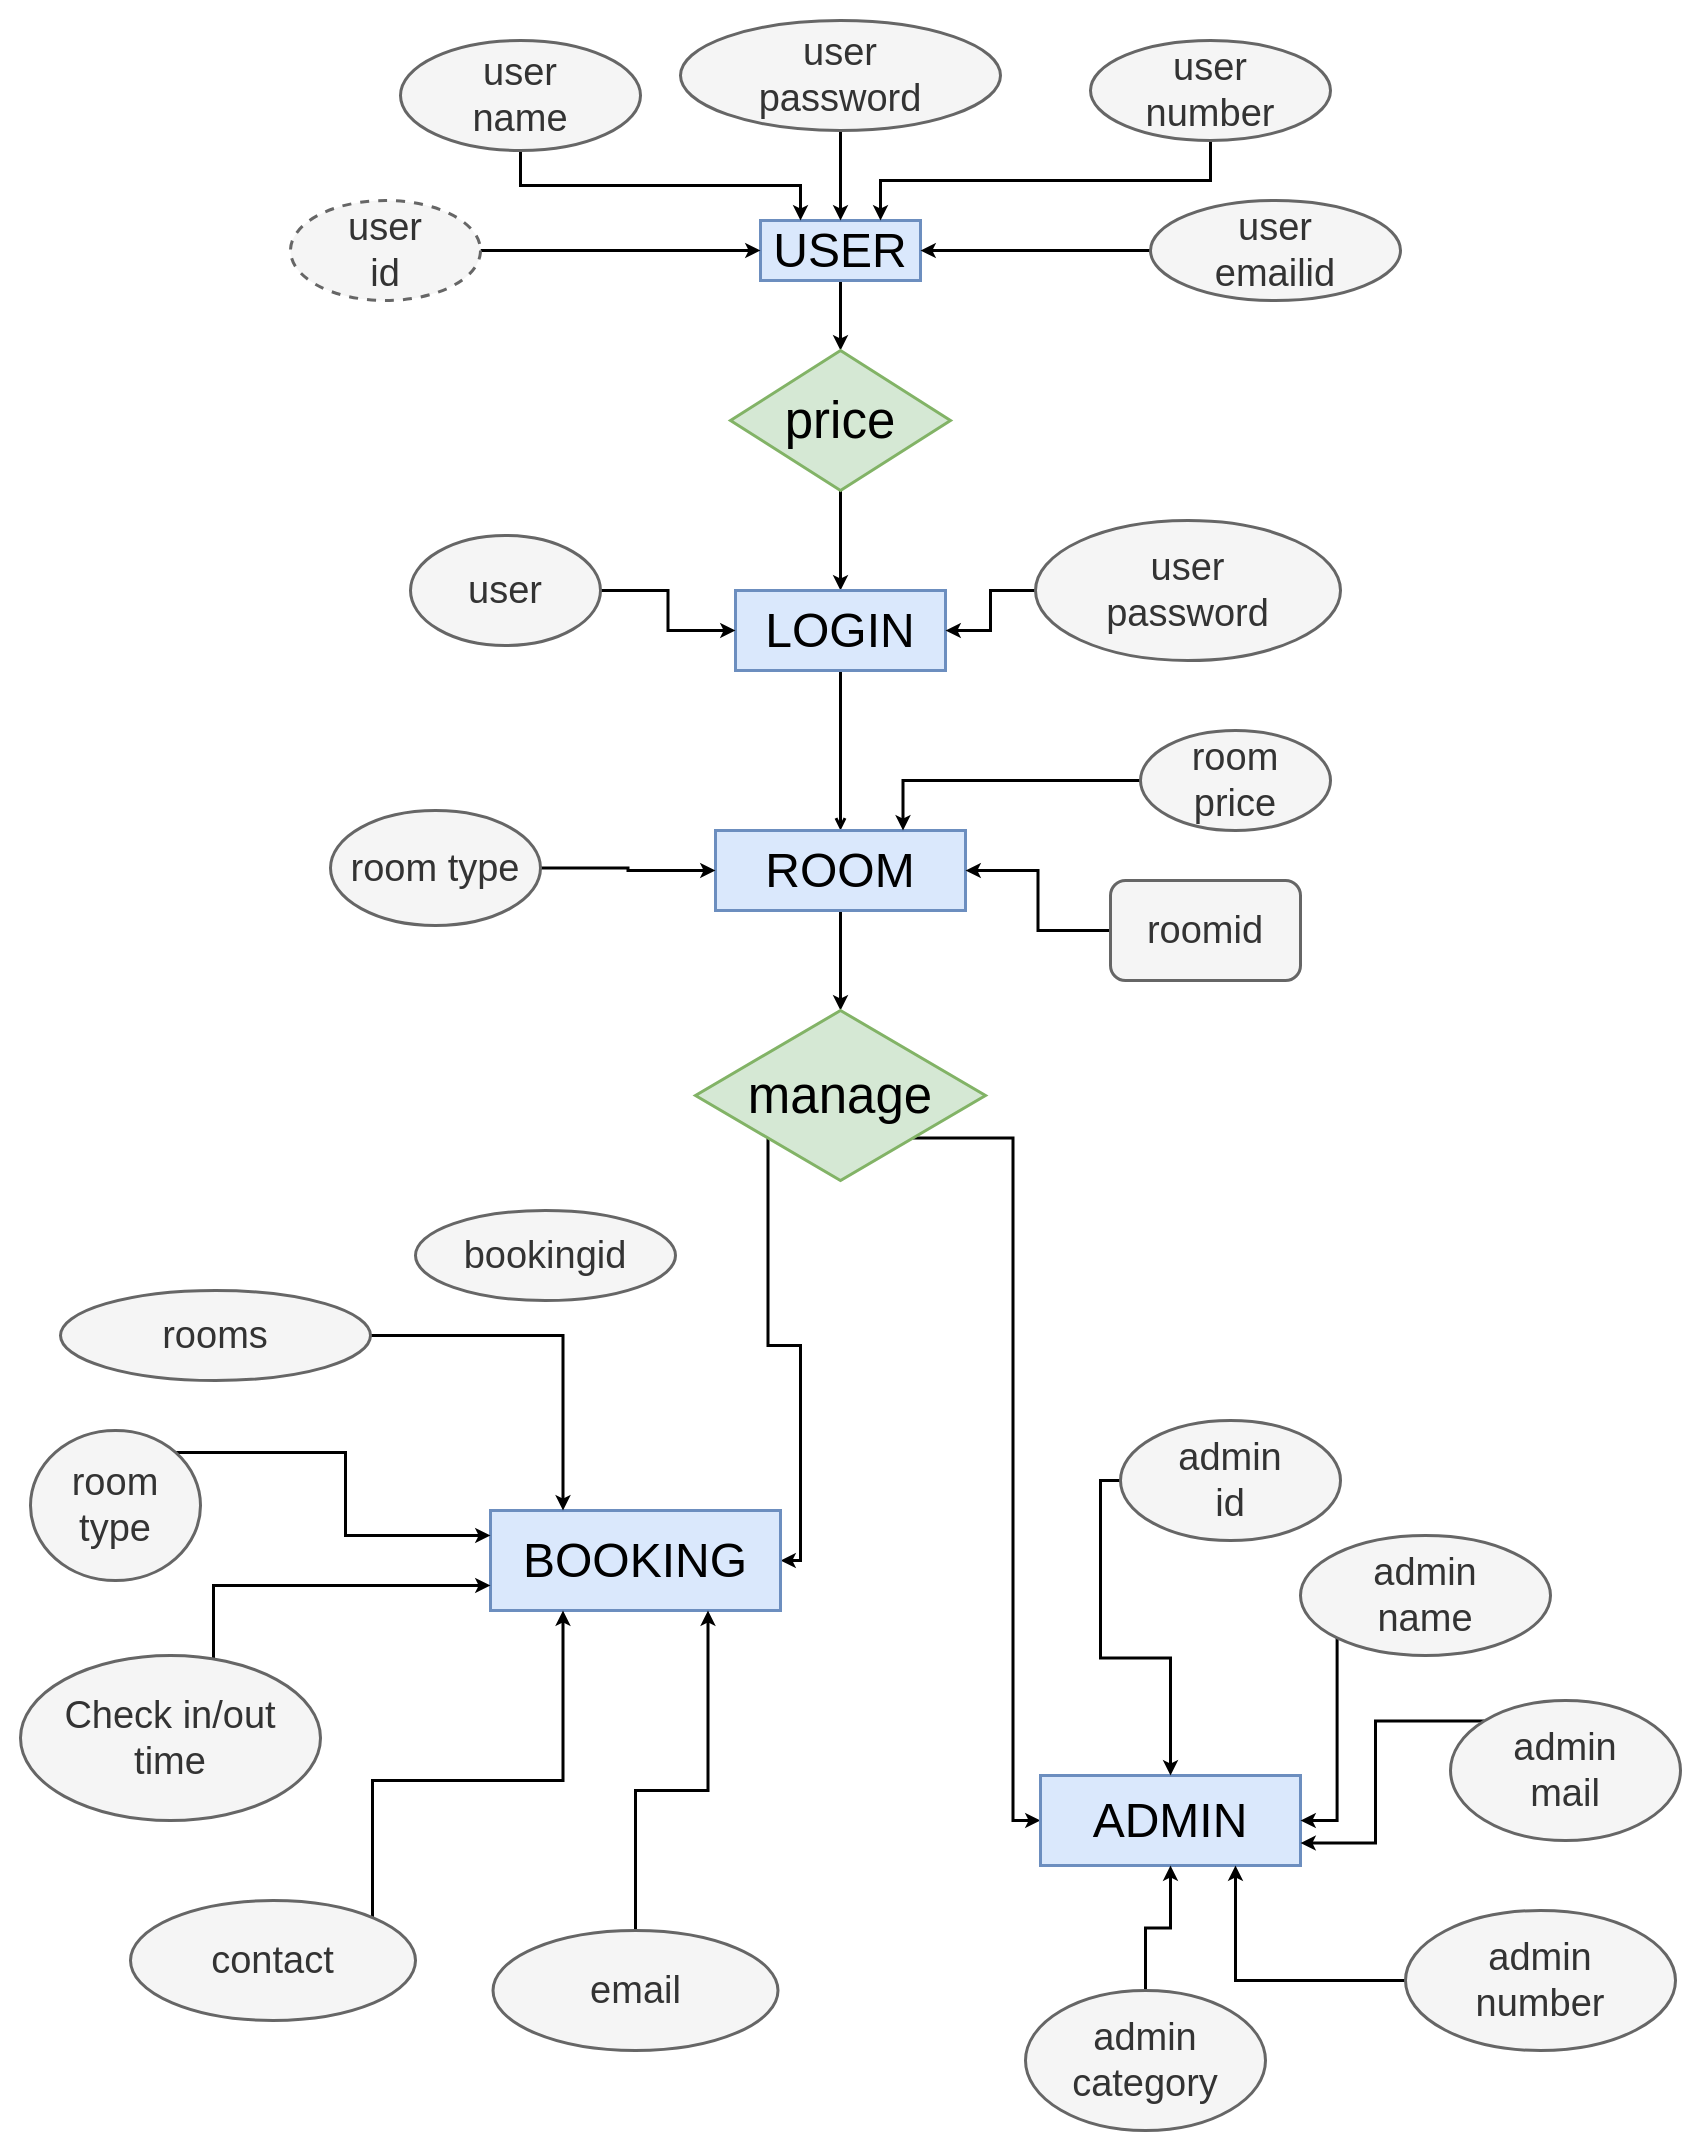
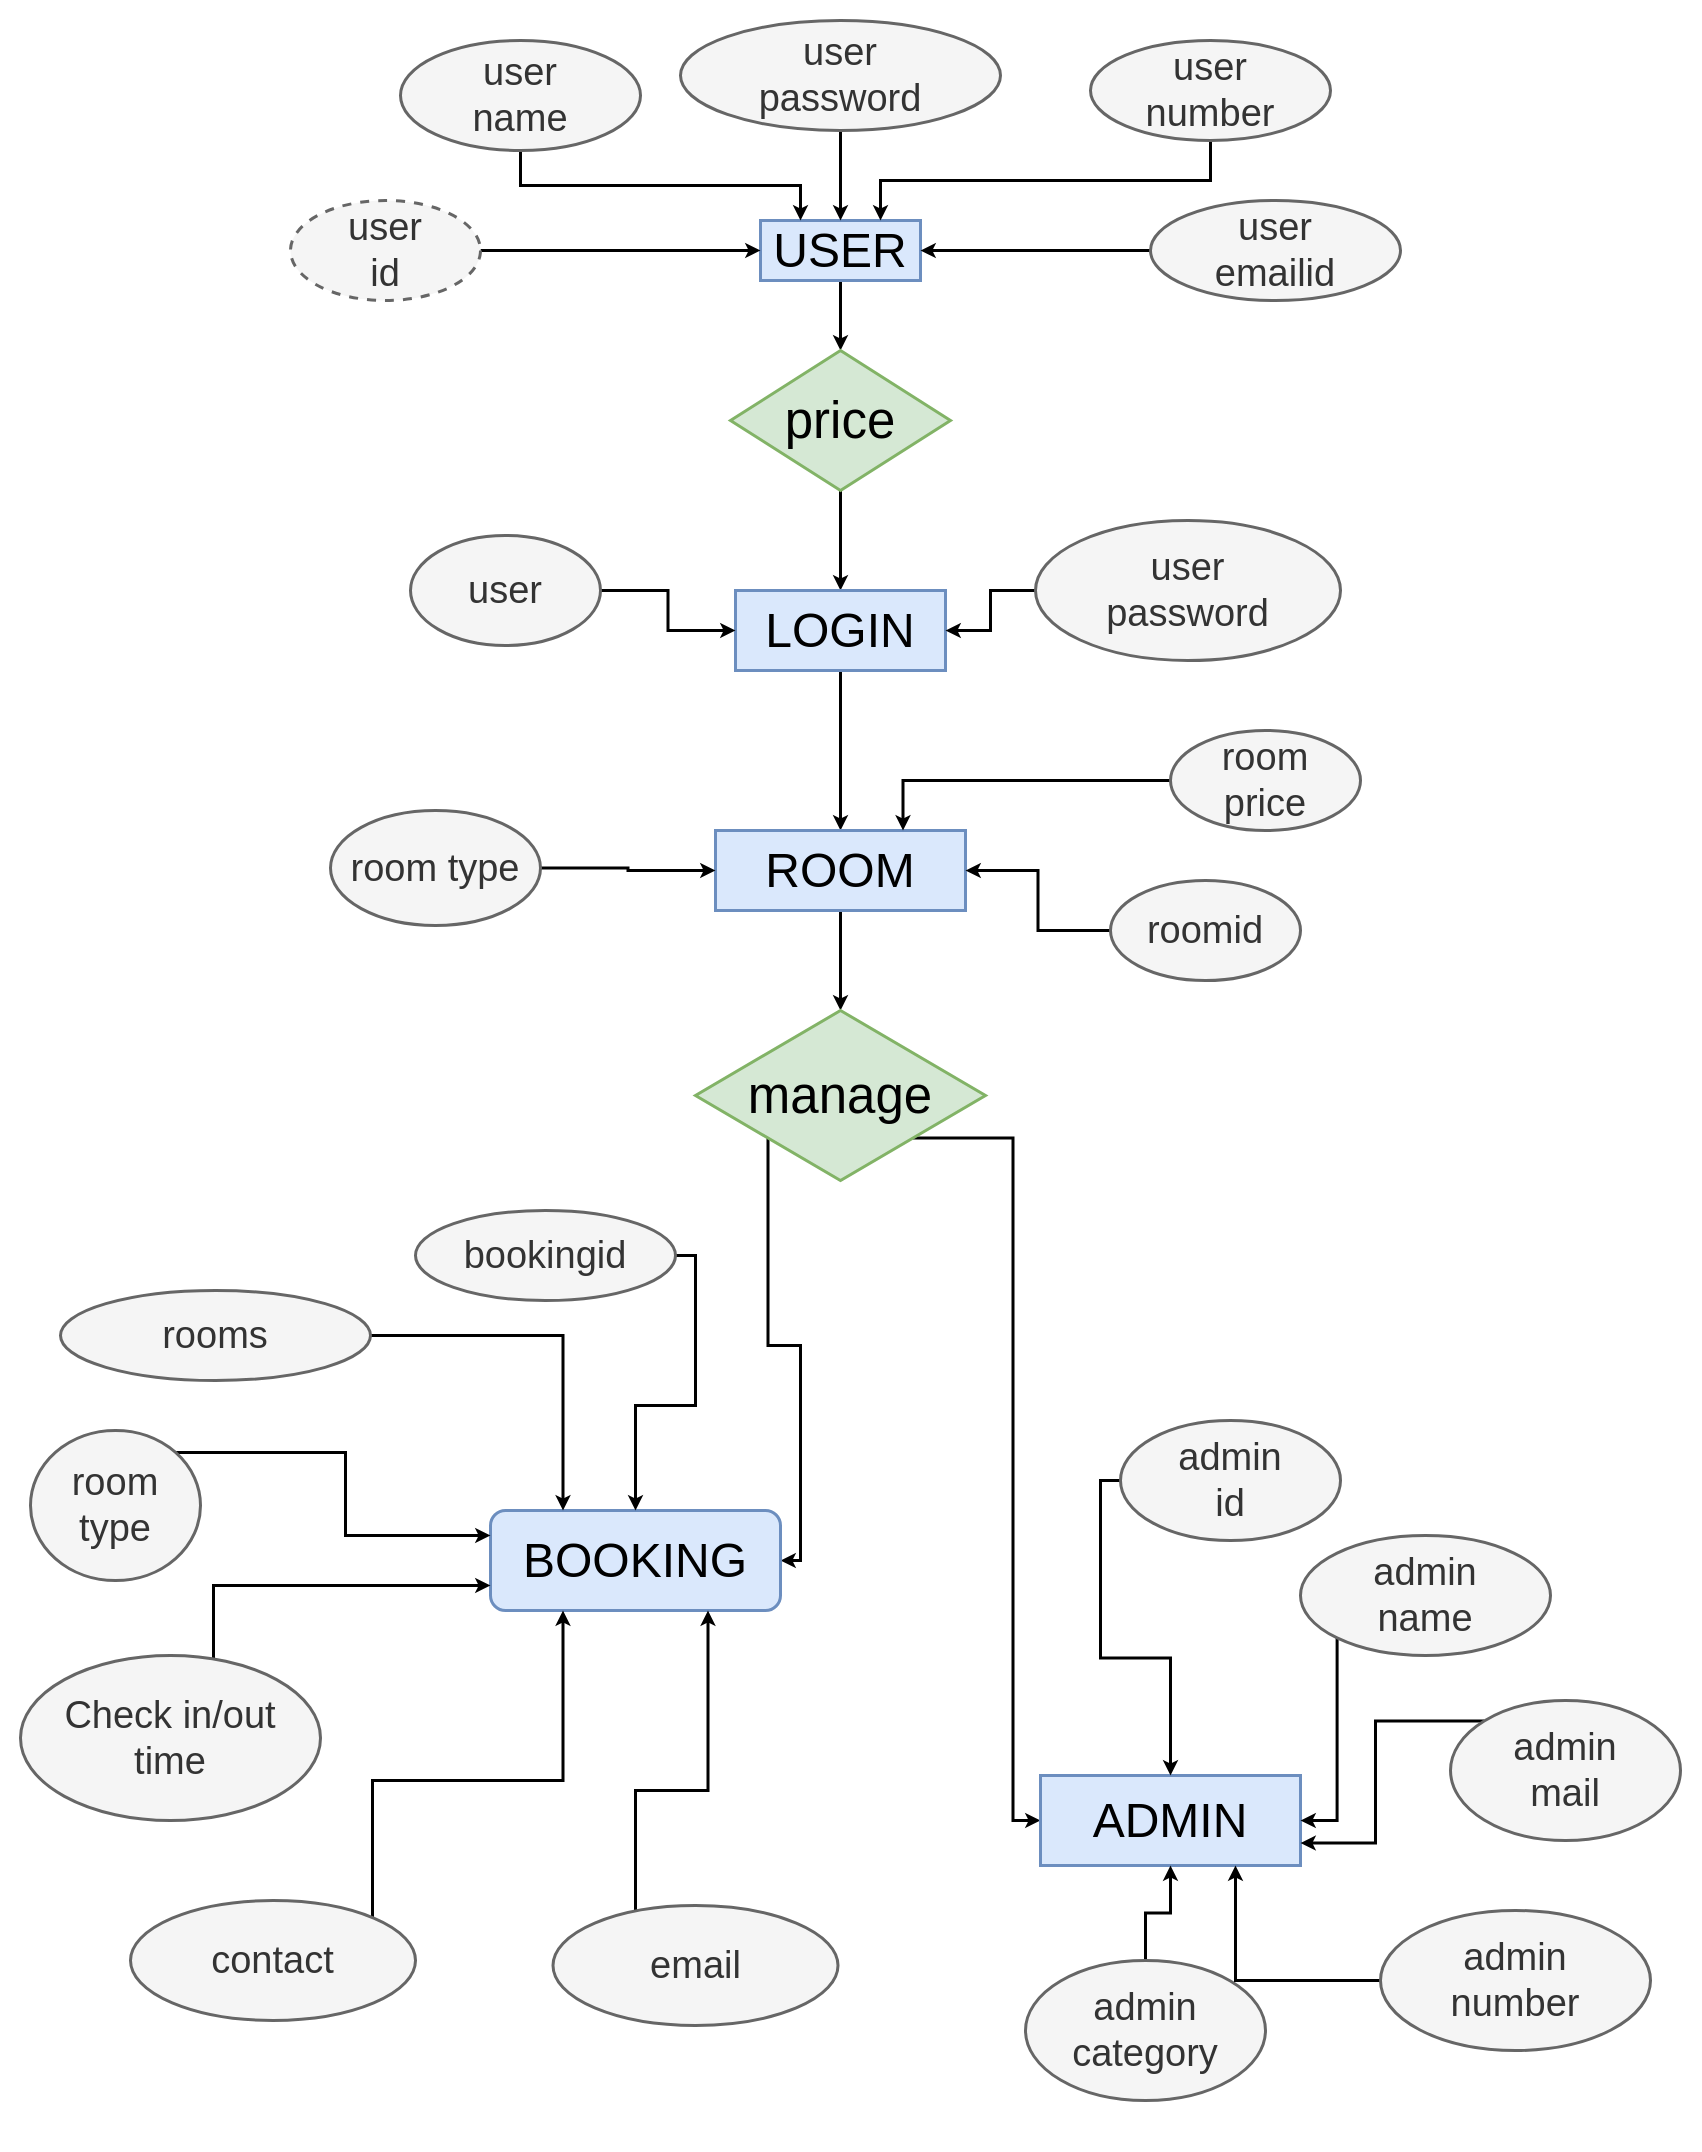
node "room price": moved (1236, 781) -> (1266, 781)
edge "LOGIN" -> "ROOM": arrowhead open -> classic
node "roomid": shape rounded rectangle -> ellipse
edge "bookingid" -> "BOOKING": added
node "BOOKING": shape rectangle -> rounded rectangle
node "adminnumber": moved (1541, 1981) -> (1516, 1981)
node "email": moved (636, 1991) -> (696, 1966)
node "admincategory": moved (1146, 2061) -> (1146, 2031)
